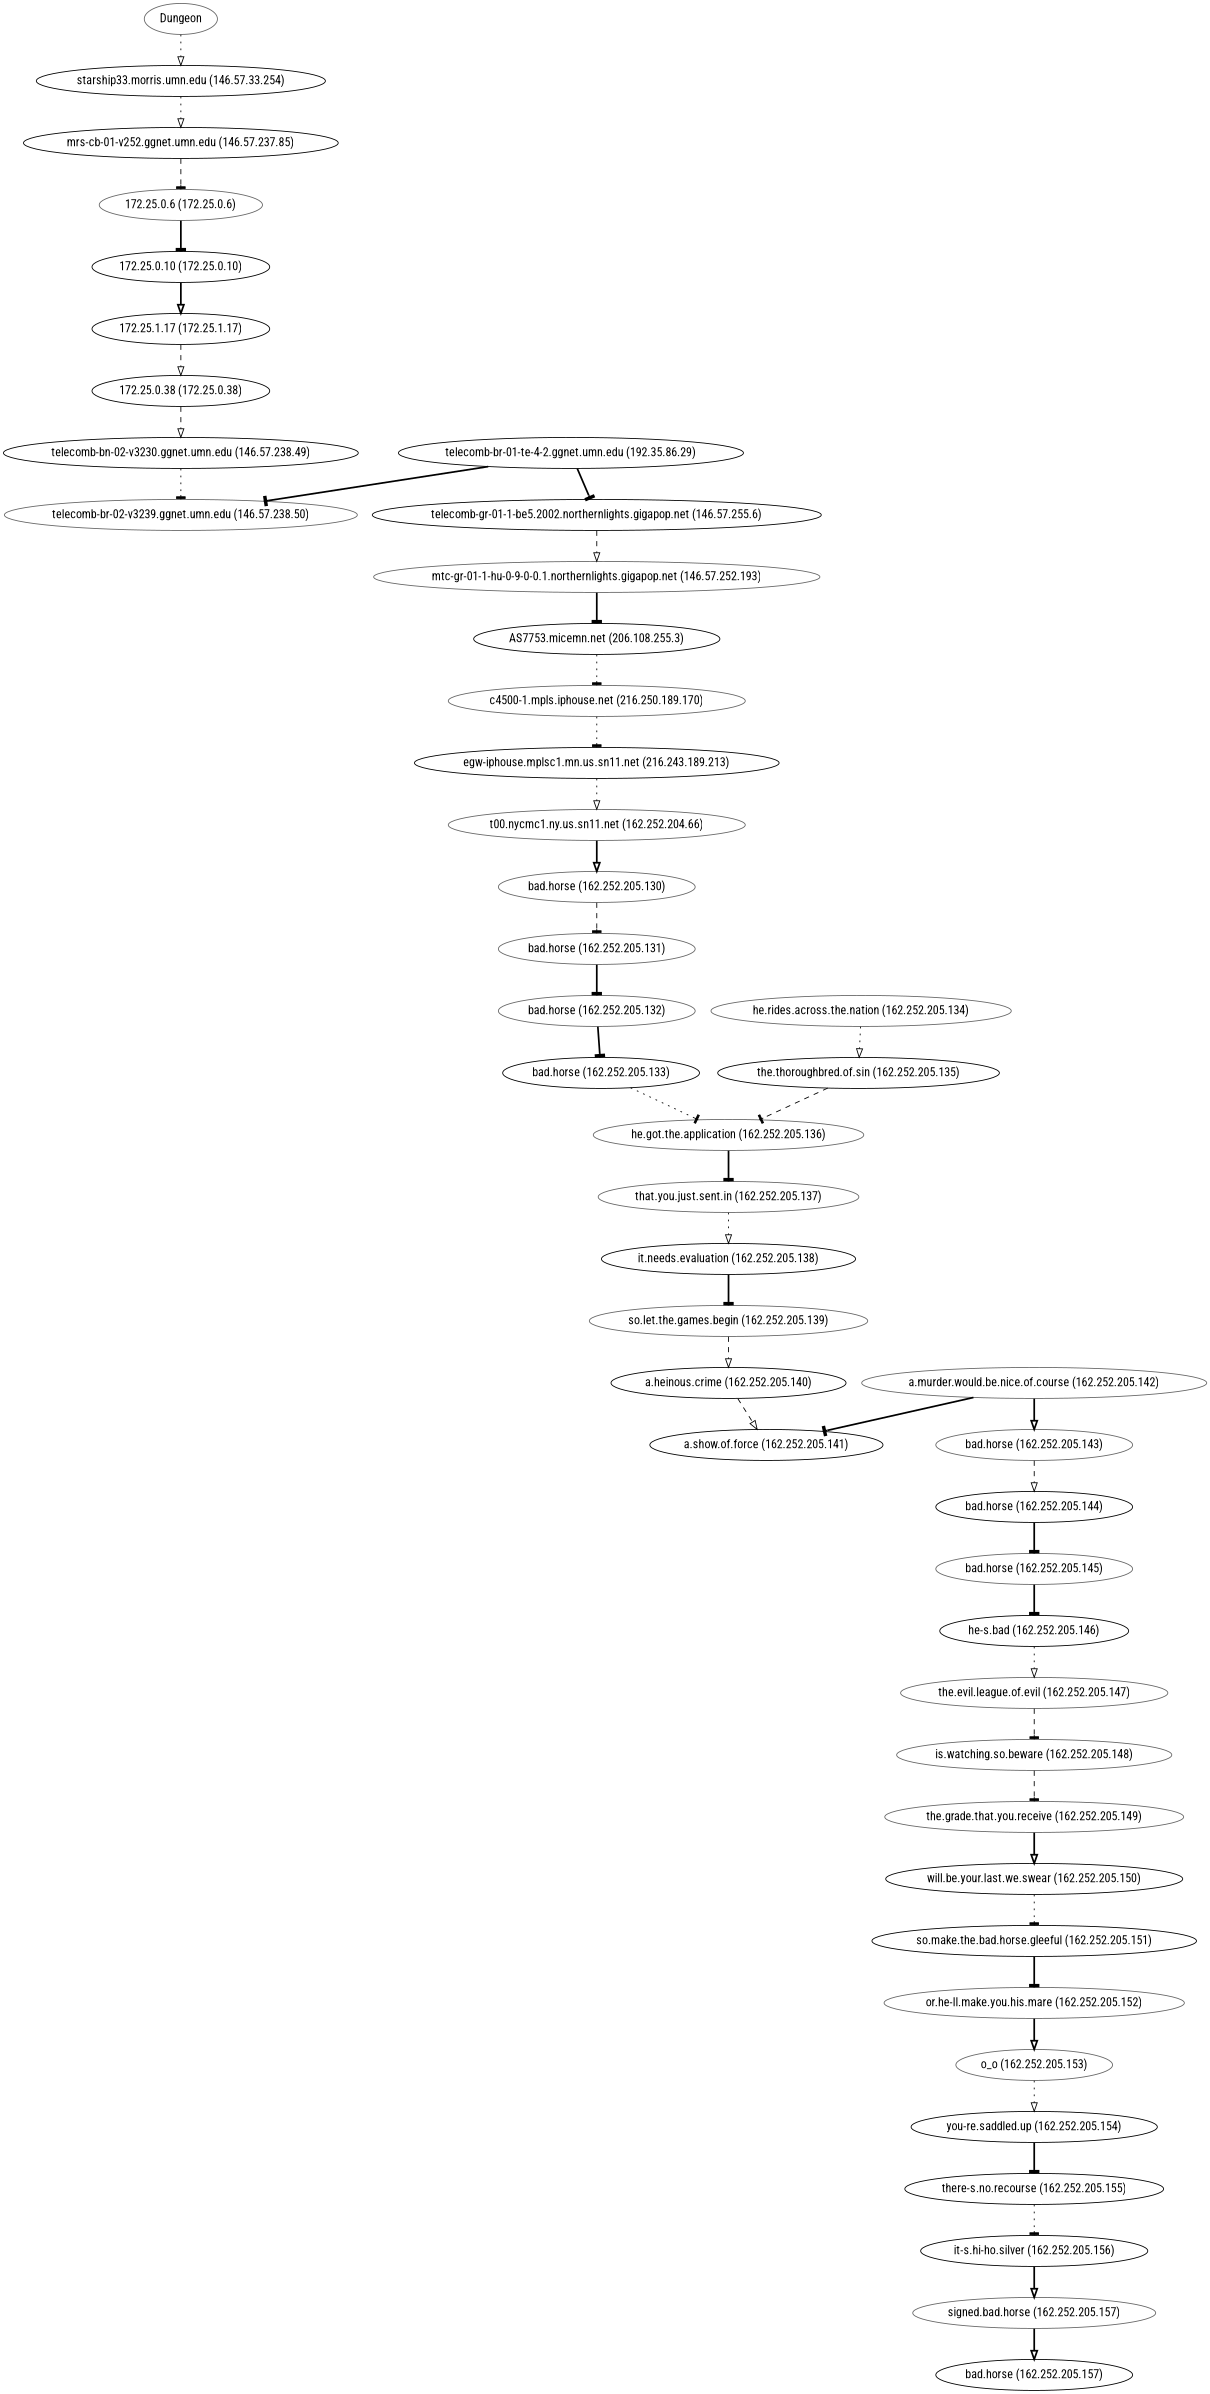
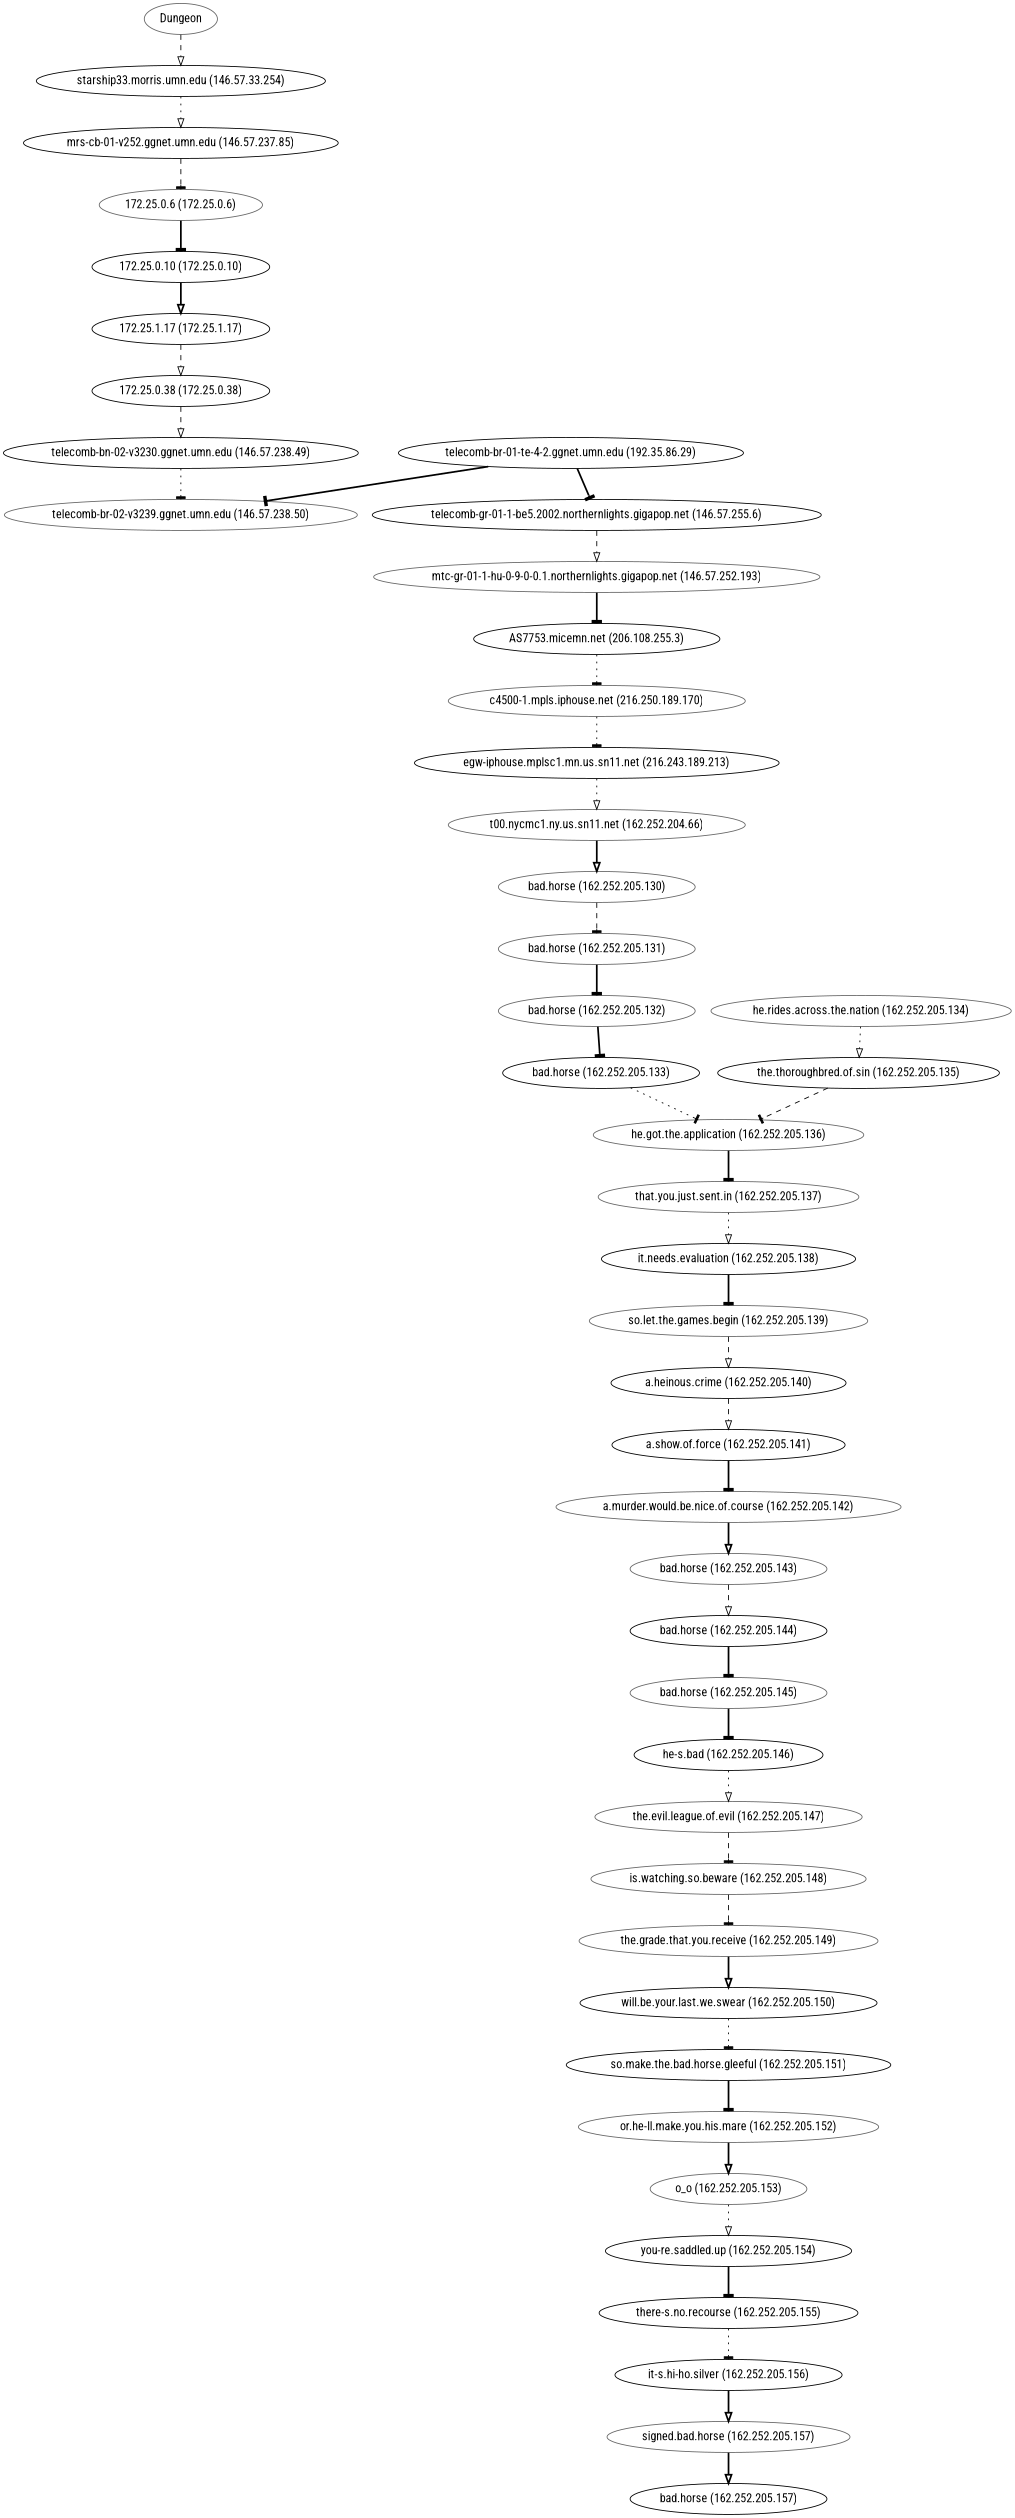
edge "Dungeon" -> "starship33.morris.umn.edu (146.57.33.254)": style dotted -> dashed
edge "a.murder.would.be.nice.of.course (162.252.205.142)" -> "a.show.of.force (162.252.205.141)": reversed
